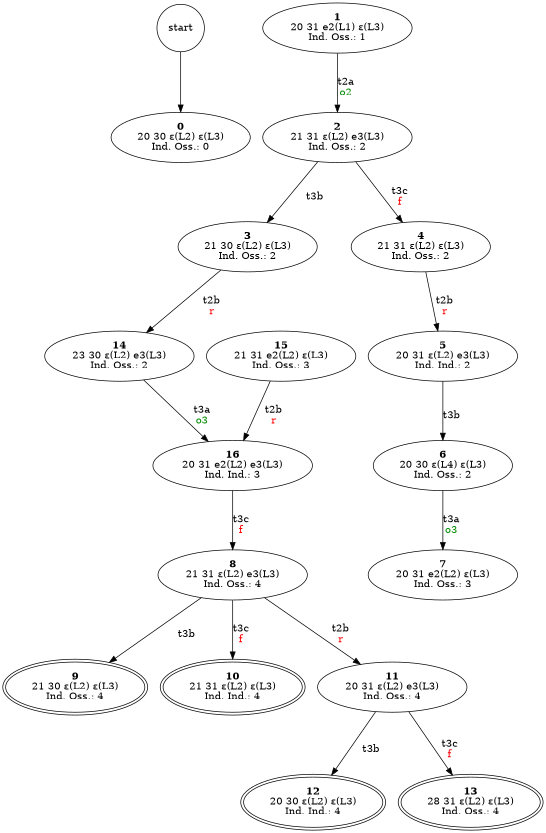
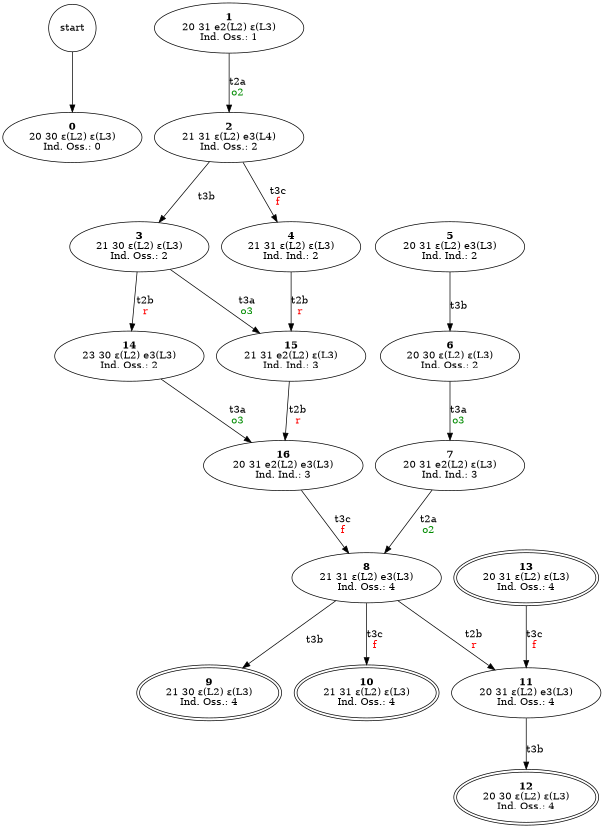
node "1": text "20 31 e2(L1) ε(L3)" -> "20 31 e2(L2) ε(L3)"
node "2": text "21 31 ε(L2) e3(L3)" -> "21 31 ε(L2) e3(L4)"
node "4": text "Ind. Oss.: 2" -> "Ind. Ind.: 2"
edge "4" -> "5": now "4" -> "15"
edge "3" -> "15": added, label "t3a o3"
node "15": text "Ind. Oss.: 3" -> "Ind. Ind.: 3"
node "6": text "20 30 ε(L4) ε(L3)" -> "20 30 ε(L2) ε(L3)"
edge "7" -> "8": added, label "t2a o2"
node "7": text "Ind. Oss.: 3" -> "Ind. Ind.: 3"
node "10": text "Ind. Ind.: 4" -> "Ind. Oss.: 4"
edge "11" -> "13": reversed
node "13": text "28 31 ε(L2) ε(L3)" -> "20 31 ε(L2) ε(L3)"
node "12": text "Ind. Ind.: 4" -> "Ind. Oss.: 4"
